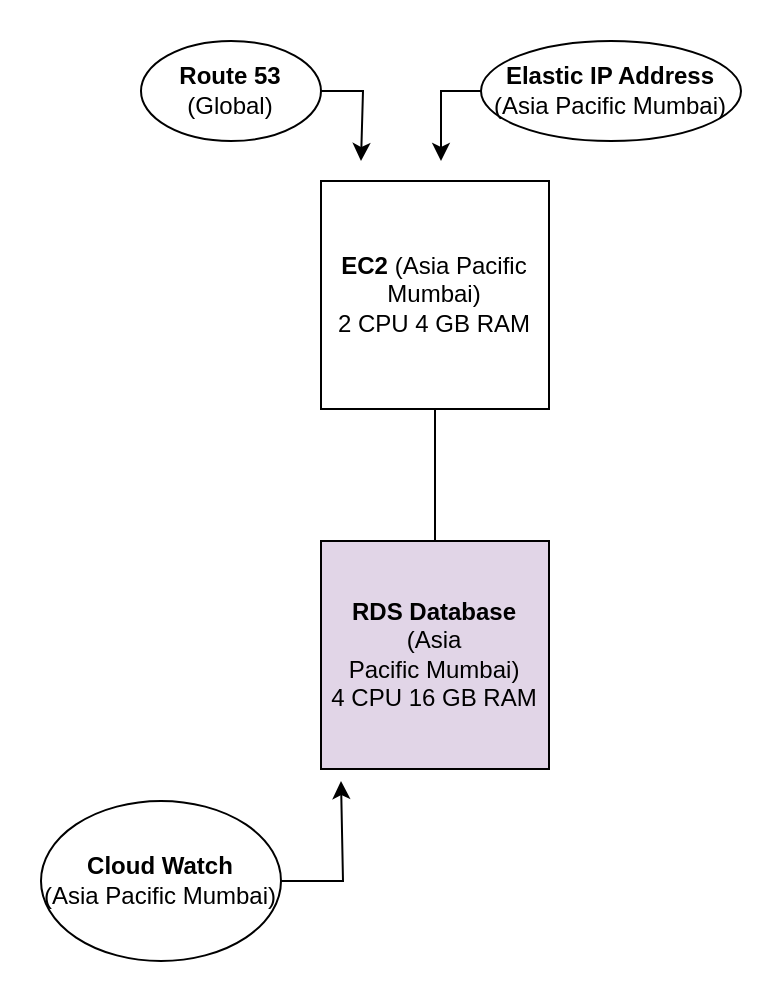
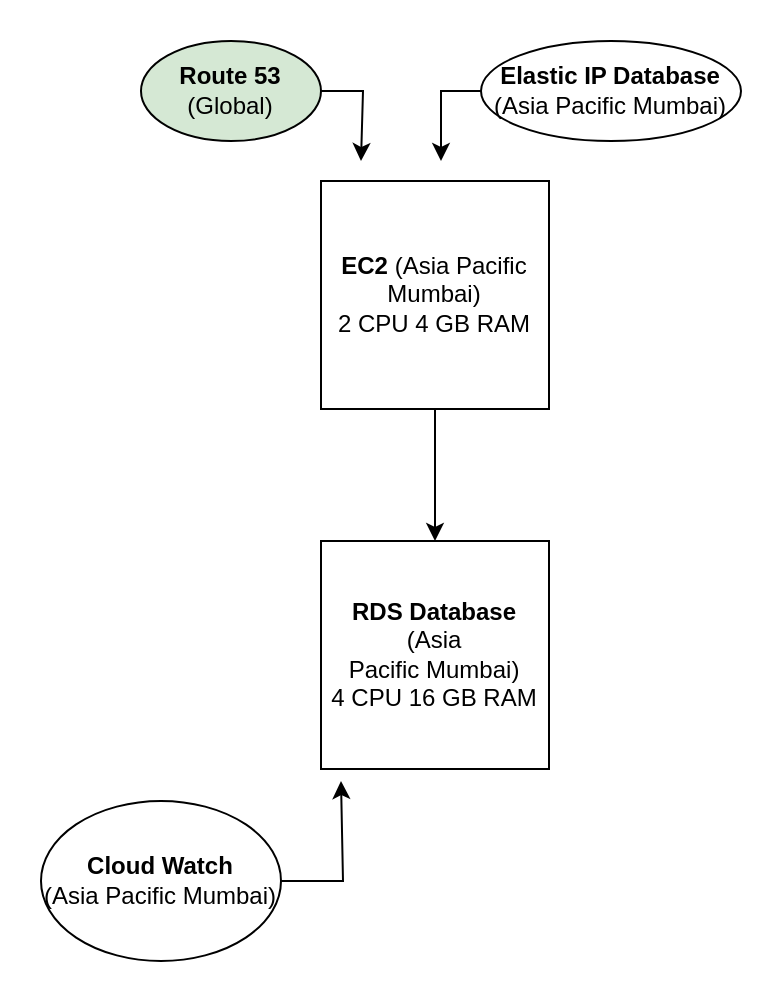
node "Route 53 (Global)": fillcolor #ffffff -> #d5e8d4
node "Elastic IP Address (Asia Pacific Mumbai)": label "Elastic IP Address (Asia Pacific Mumbai)" -> "Elastic IP Database (Asia Pacific Mumbai)"
edge "EC2 (Asia Pacific Mumbai) 2 CPU 4 GB RAM" -- "RDS Database (Asia Pacific Mumbai) 4 CPU 16 GB RAM": arrowhead none -> classic
node "RDS Database (Asia Pacific Mumbai) 4 CPU 16 GB RAM": fillcolor #e1d5e7 -> #ffffff
